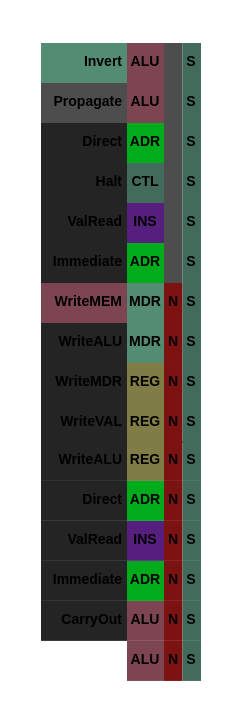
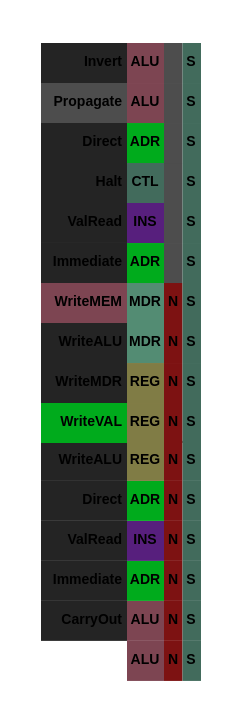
node "Invert": fillcolor #538c73 -> #242424
node "WriteVAL": fillcolor #242424 -> #00ab1c
